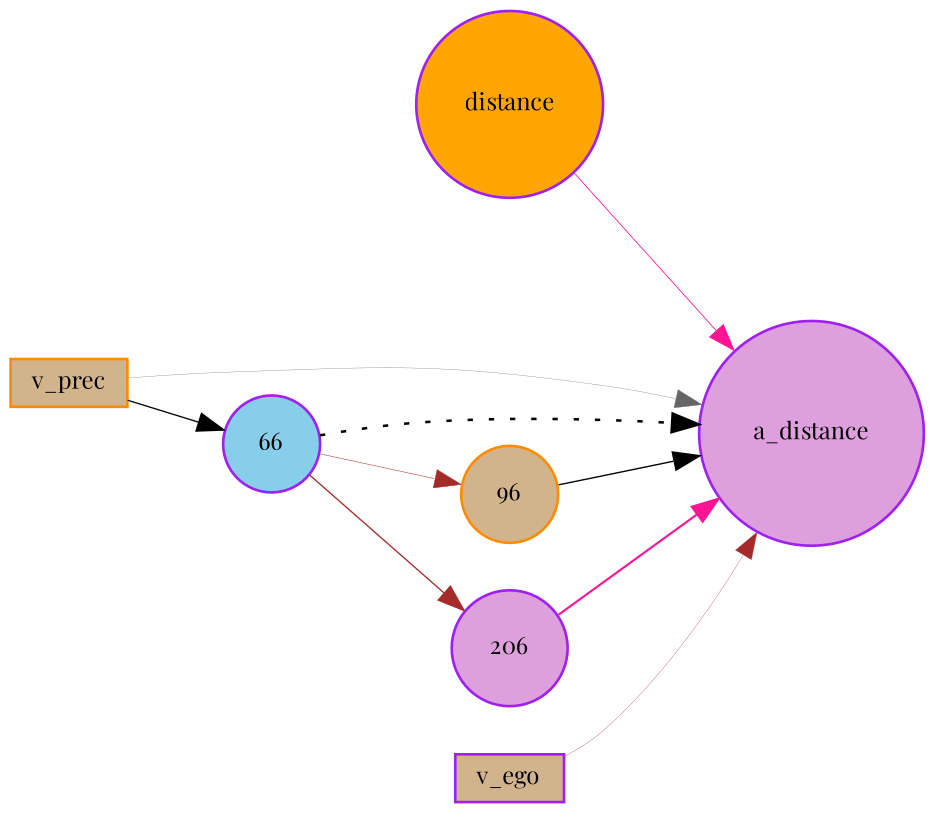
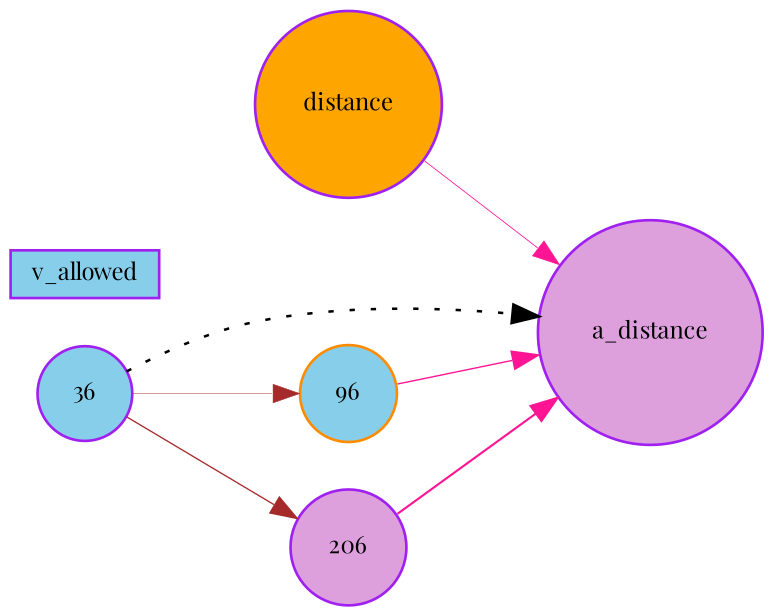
node "v_allowed": added
node "v_prec": removed
node "66": label "66" -> "36"
edge "96" -> "a_distance": color black -> deeppink
node "96": fillcolor tan -> skyblue
node "v_ego": removed
